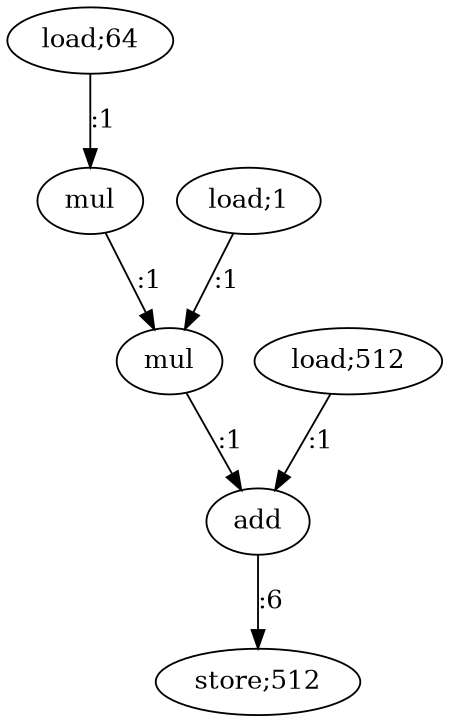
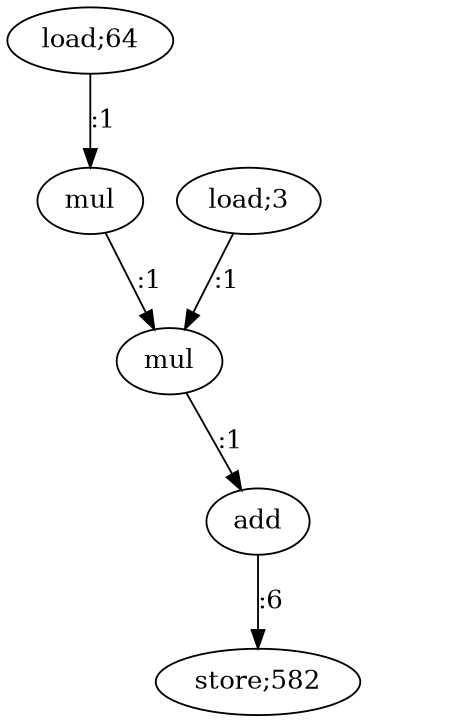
node "load;1": label "load;1" -> "load;3"
node "load;512": removed
node "store;512": label "store;512" -> "store;582"
